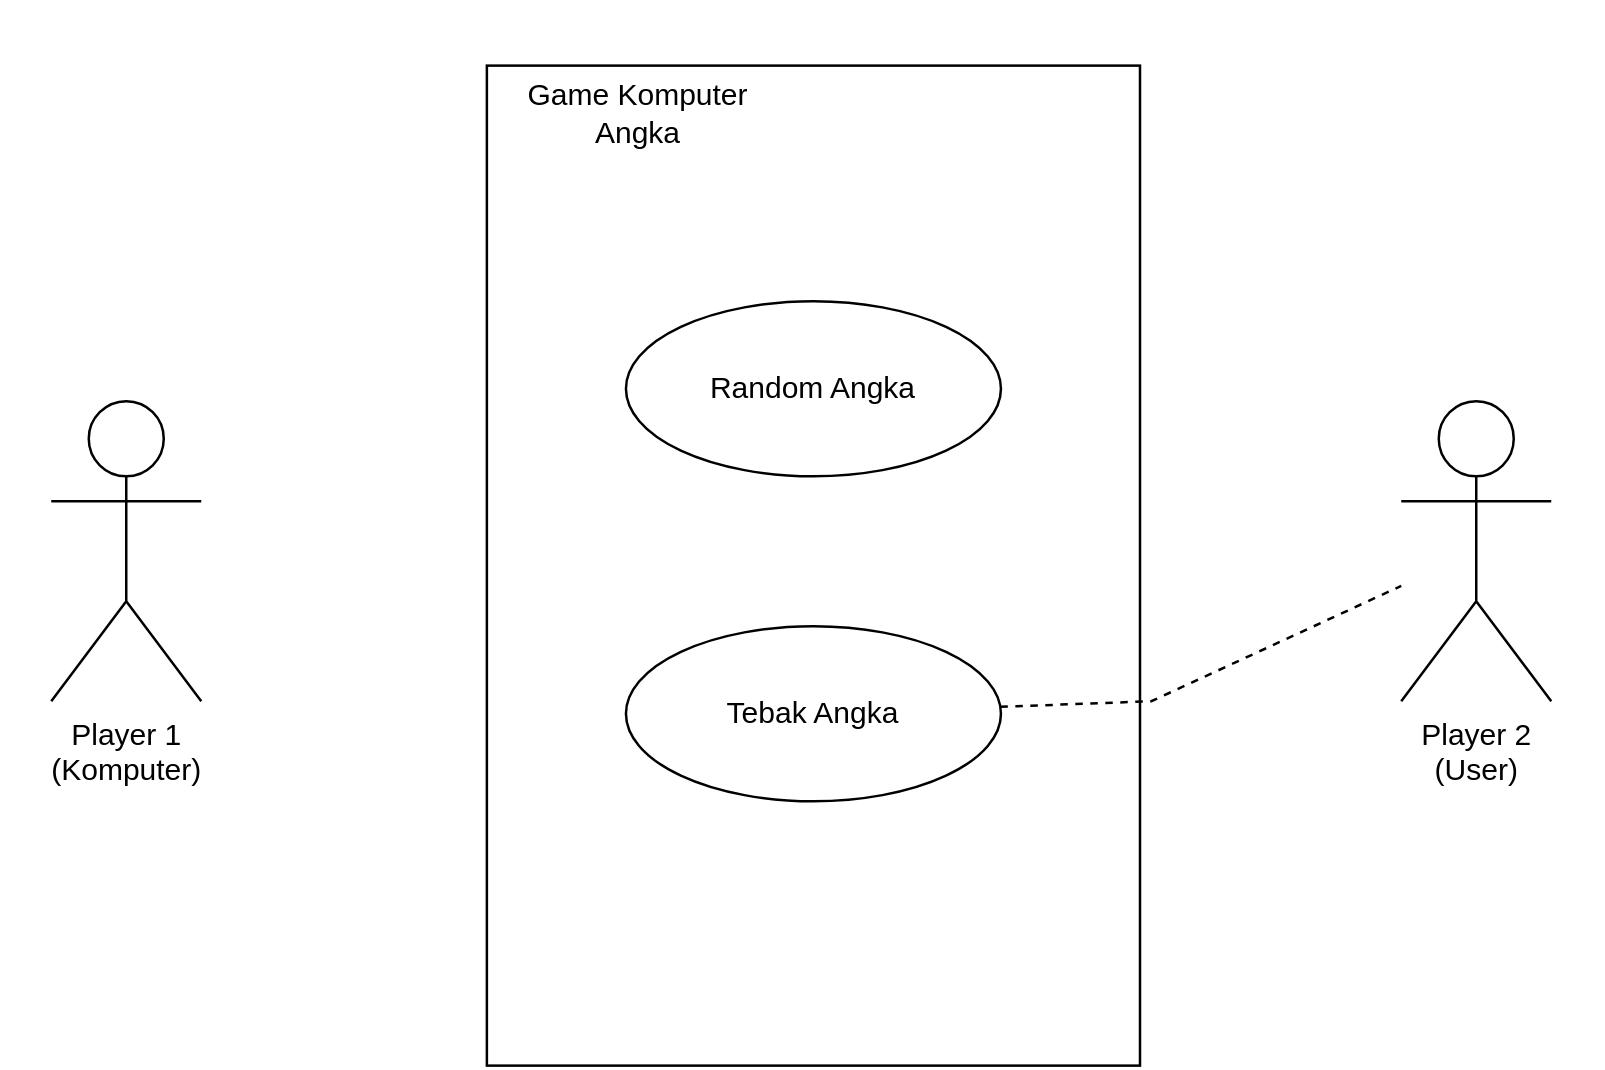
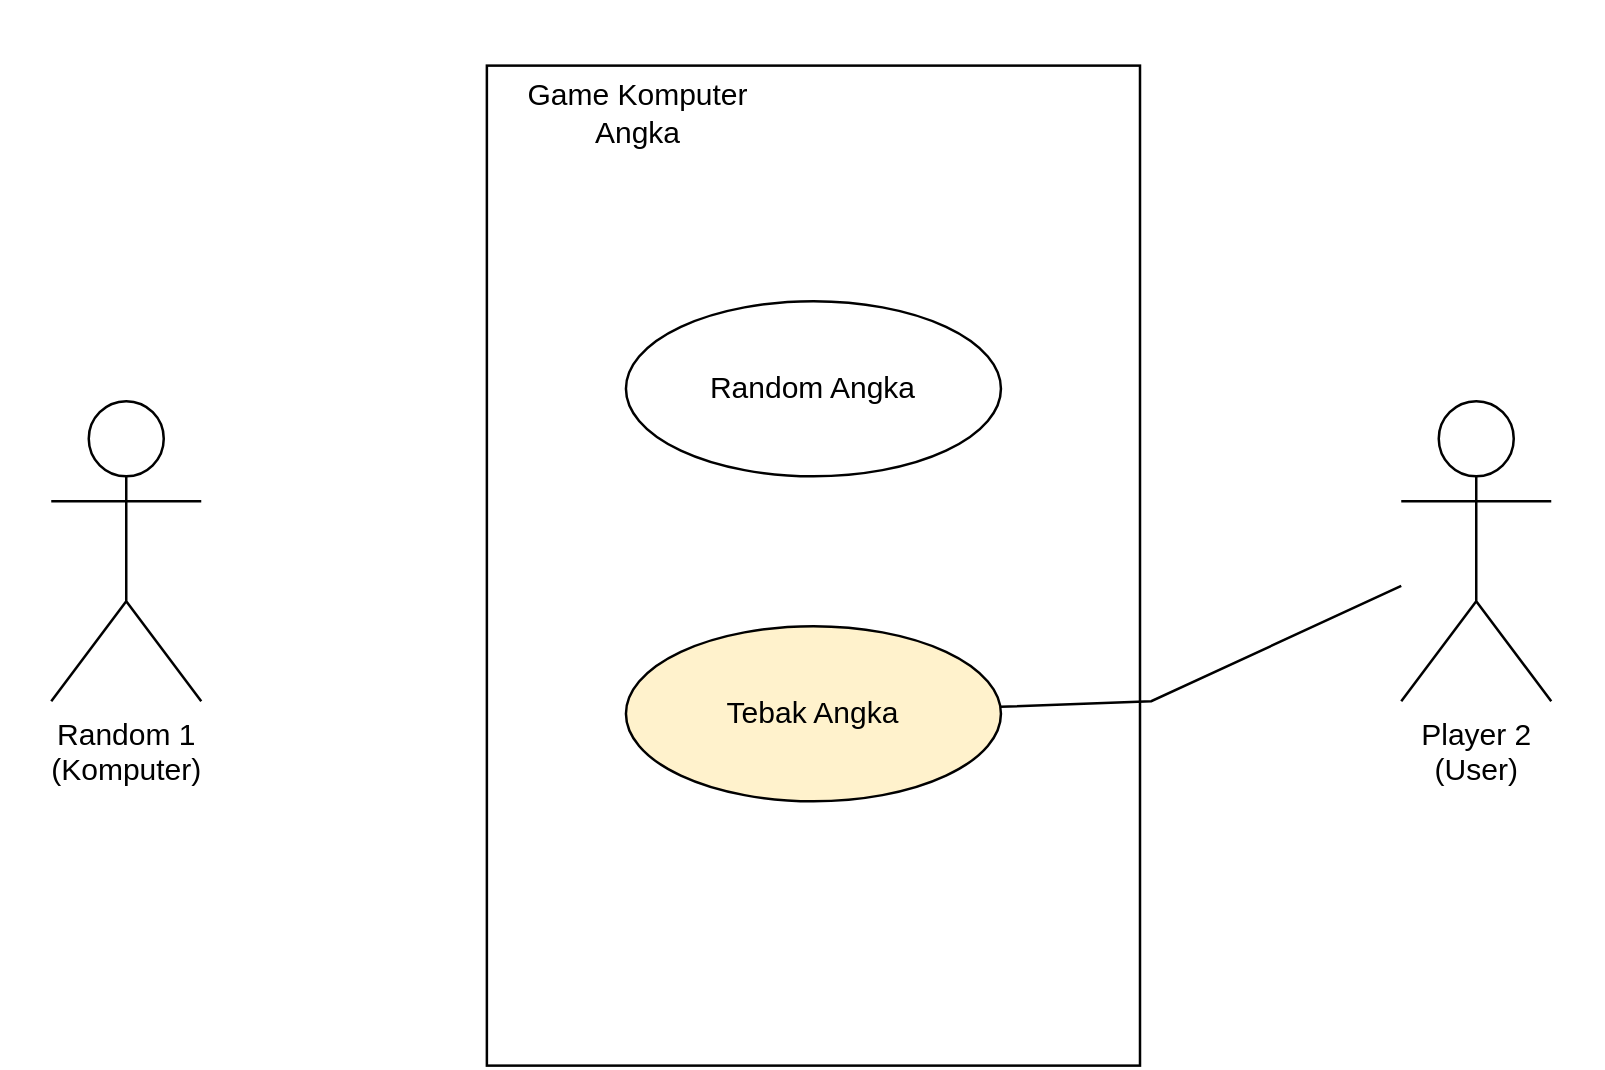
edge "Player 2 (User)" -- "Tebak Angka": style dashed -> solid
node "Tebak Angka": fillcolor #ffffff -> #fff2cc
node "Player 1 (Komputer)": label "Player 1 (Komputer)" -> "Random 1 (Komputer)"
